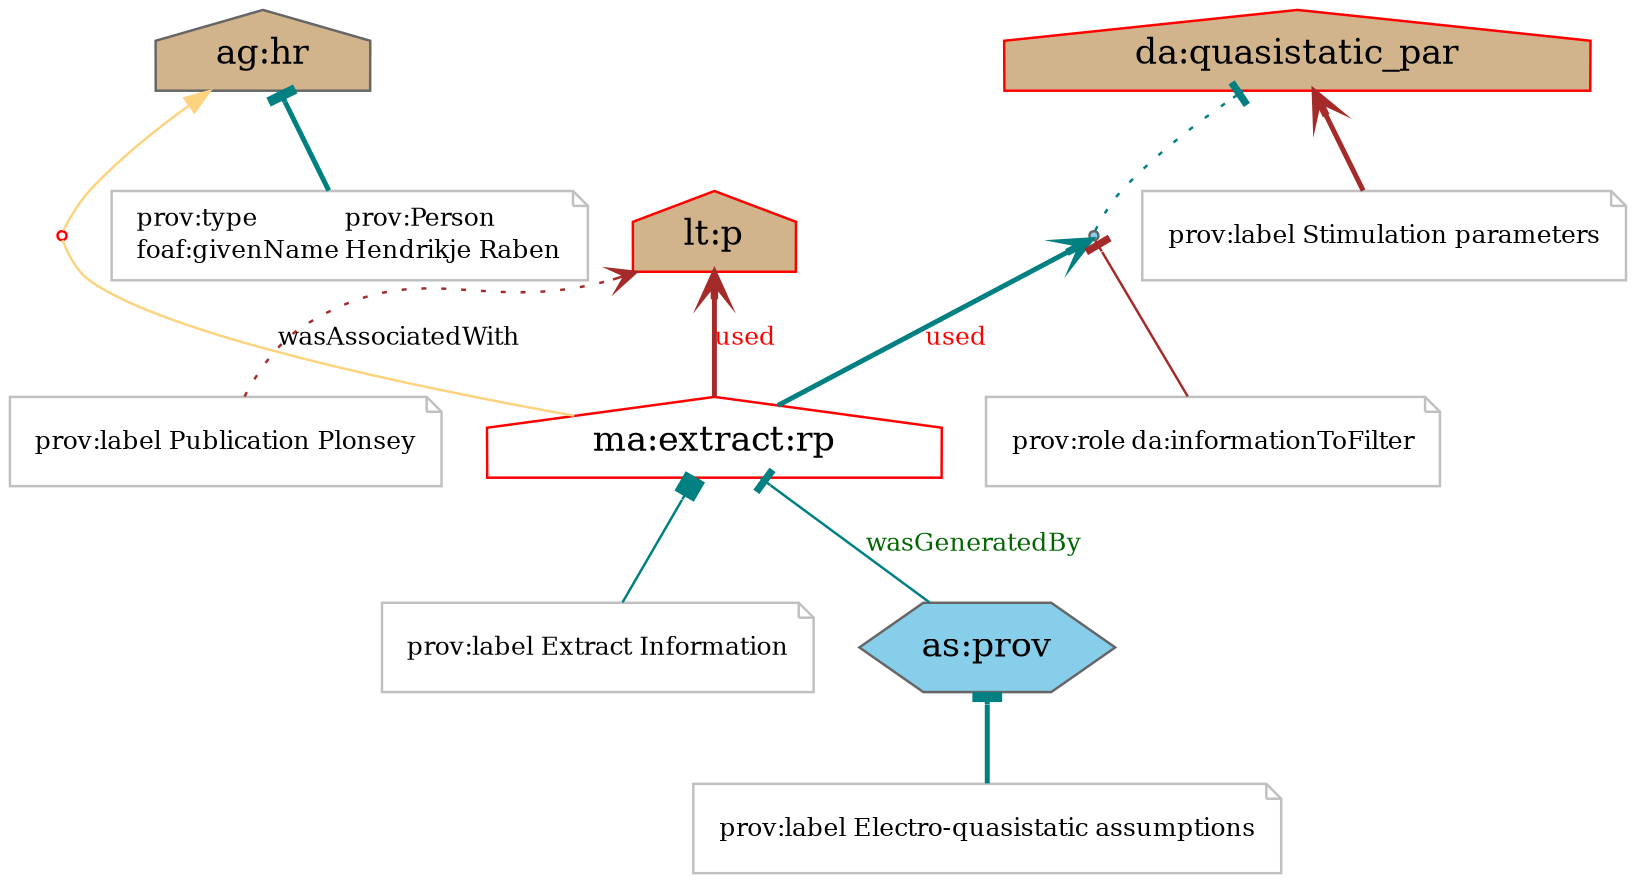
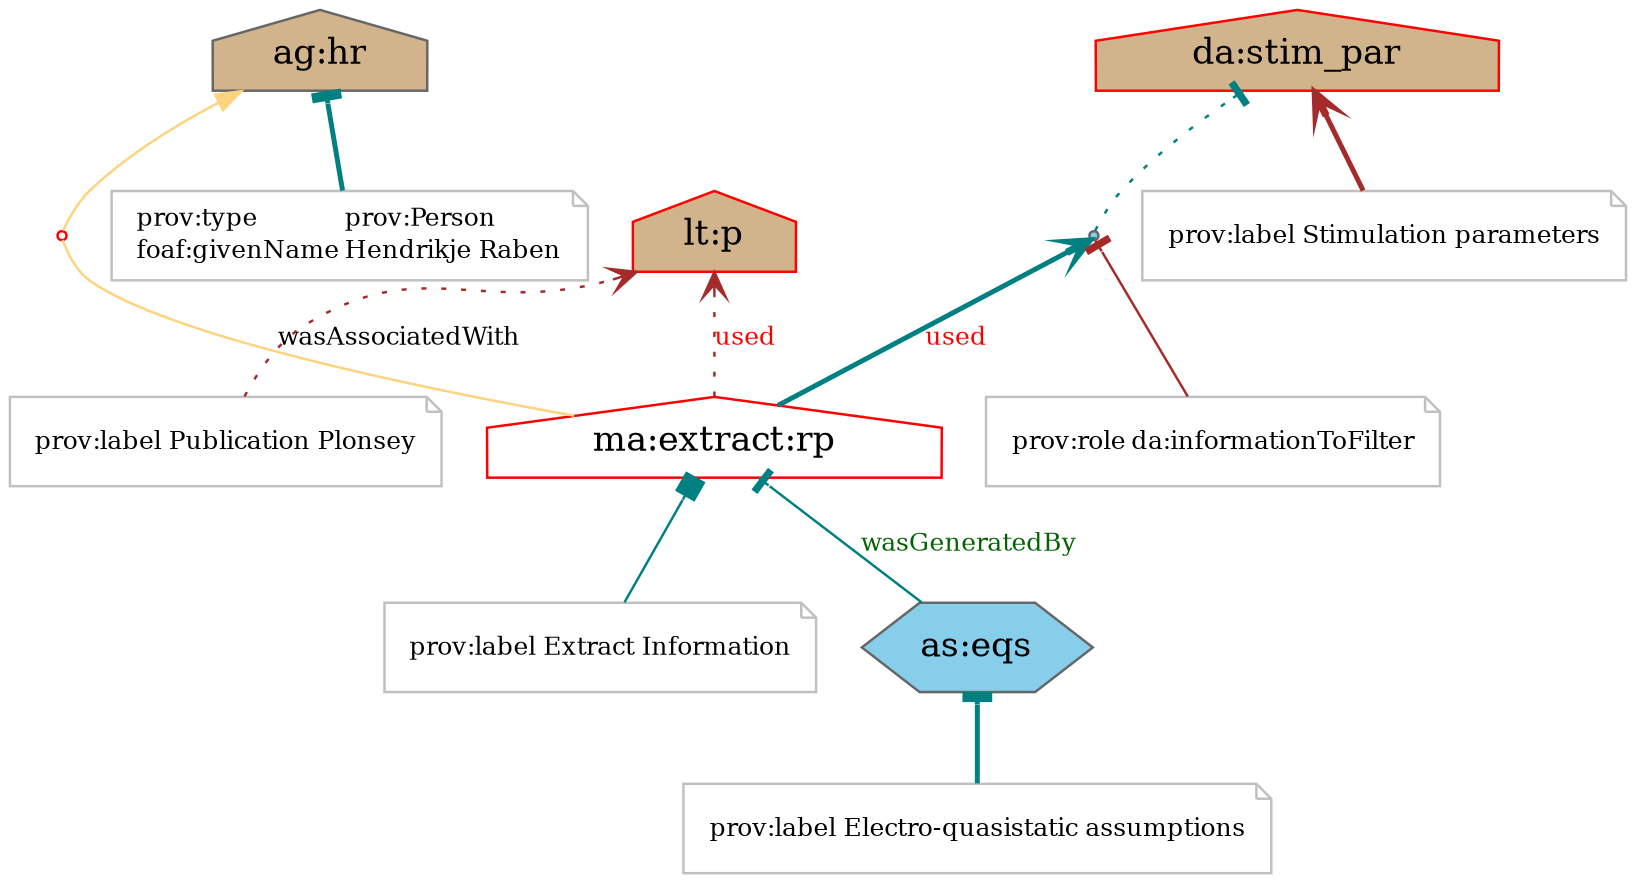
node "da:quasistatic_par": label "da:quasistatic_par" -> "da:stim_par"
edge "ma:extract:rp" -> "lt:p": style bold -> dotted
node "as:prov": label "as:prov" -> "as:eqs"
